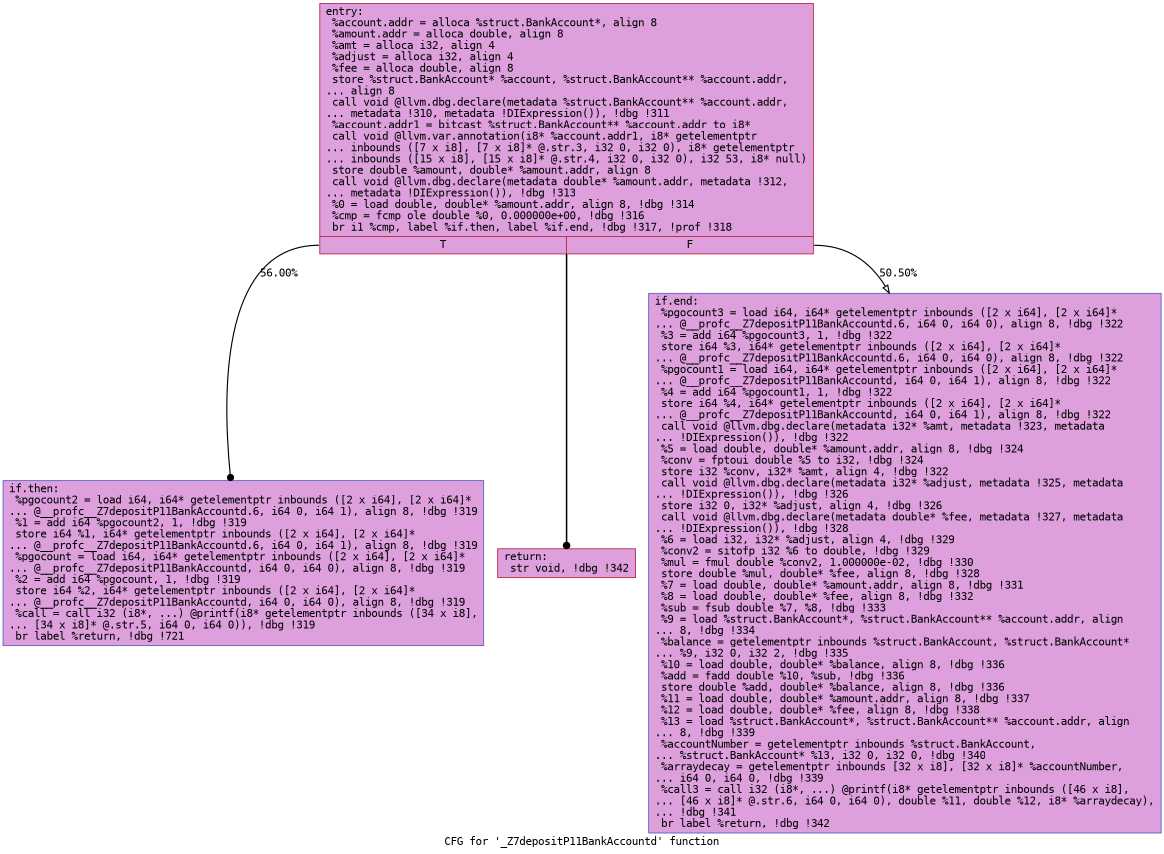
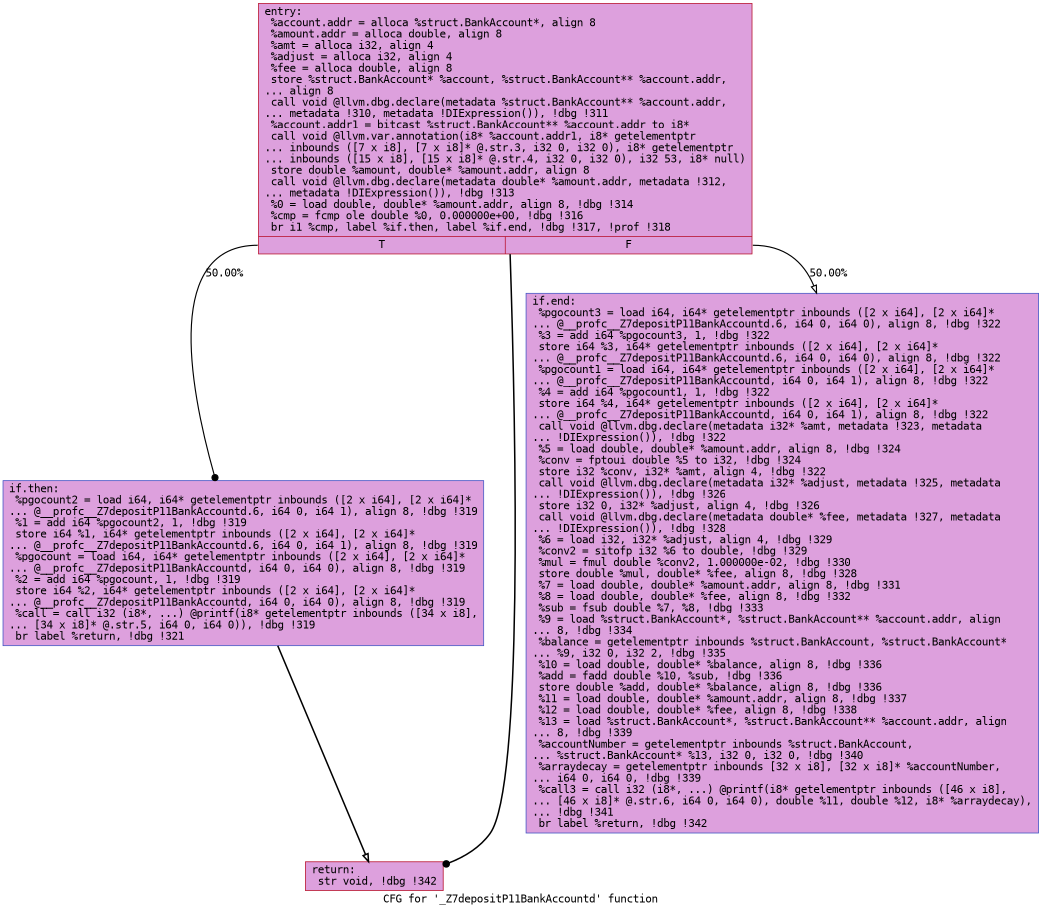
edge "entry:" -> "if.then:": label "56.00%" -> "50.00%"
edge "entry:" -> "if.end:": label "50.50%" -> "50.00%"
node "if.then:": text "br label %return, !dbg !721" -> "br label %return, !dbg !321"
edge "if.then:" -> "return:": added
